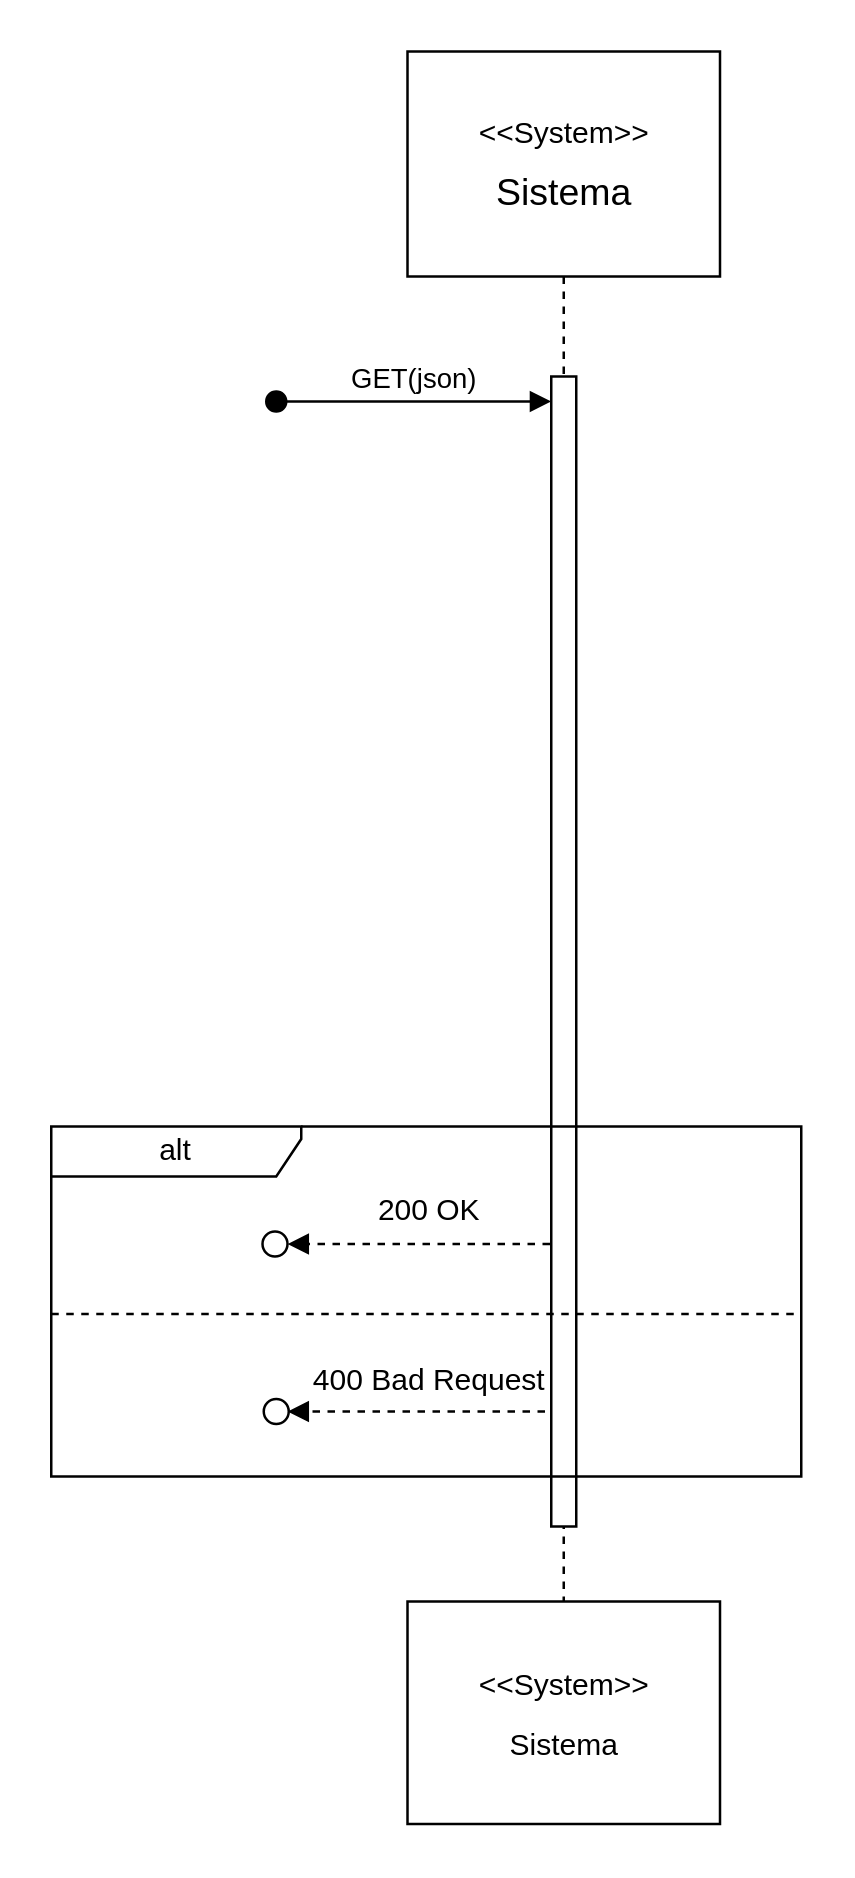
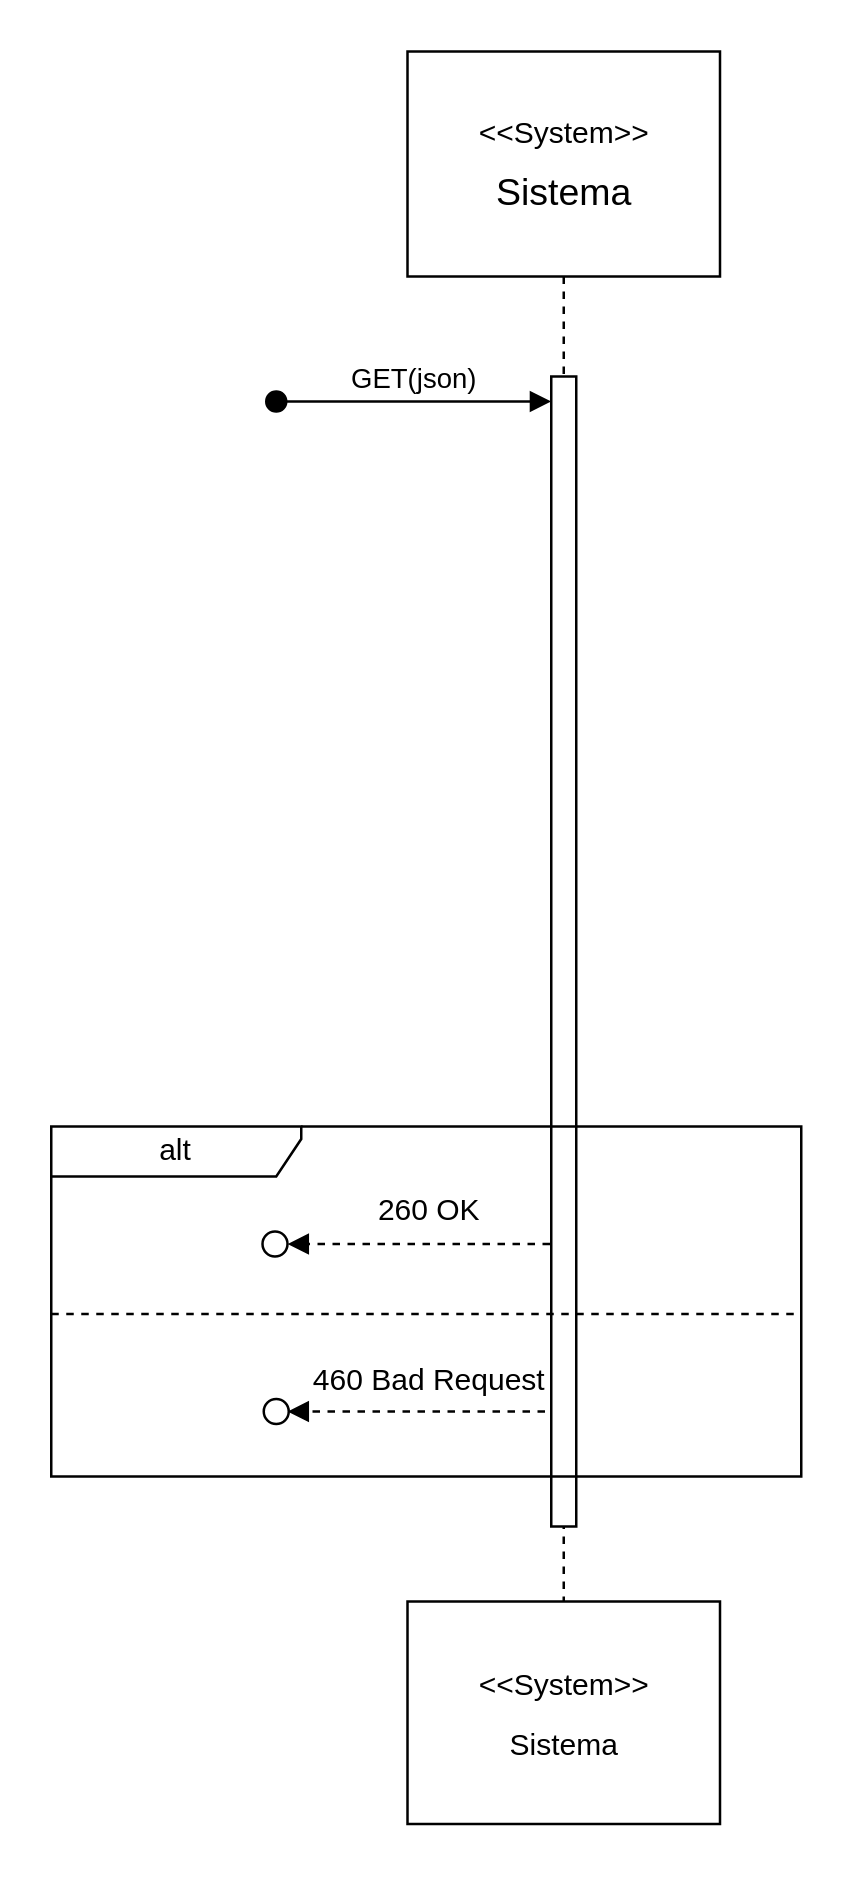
node "200 OK": label "200 OK" -> "260 OK"
node "400 Bad Request": label "400 Bad Request" -> "460 Bad Request"
